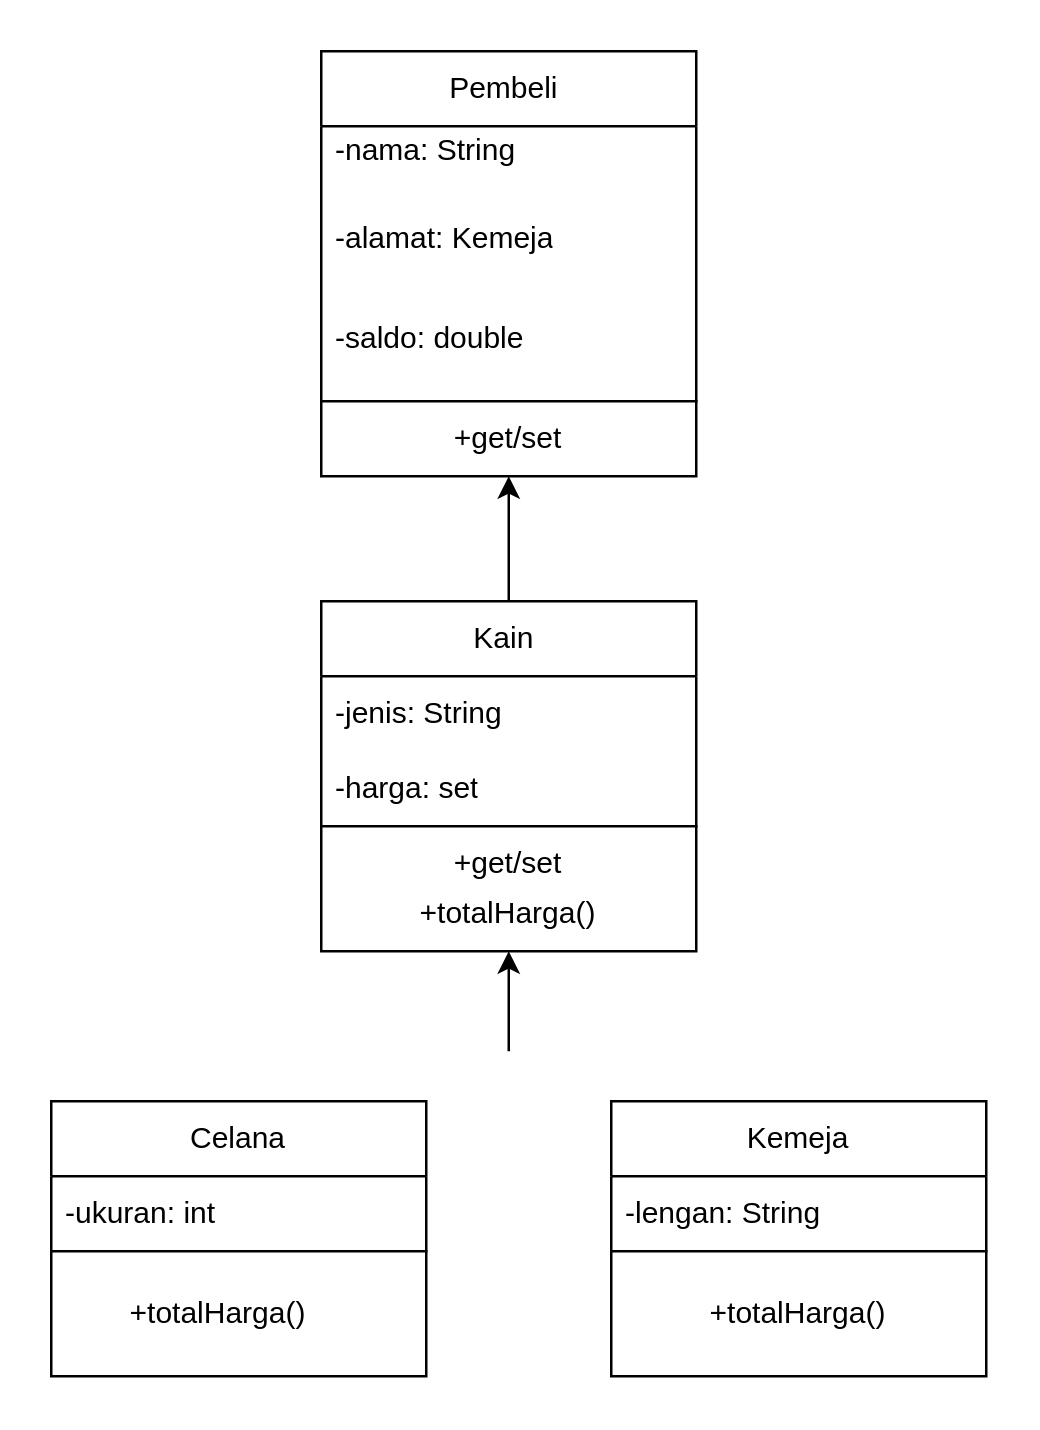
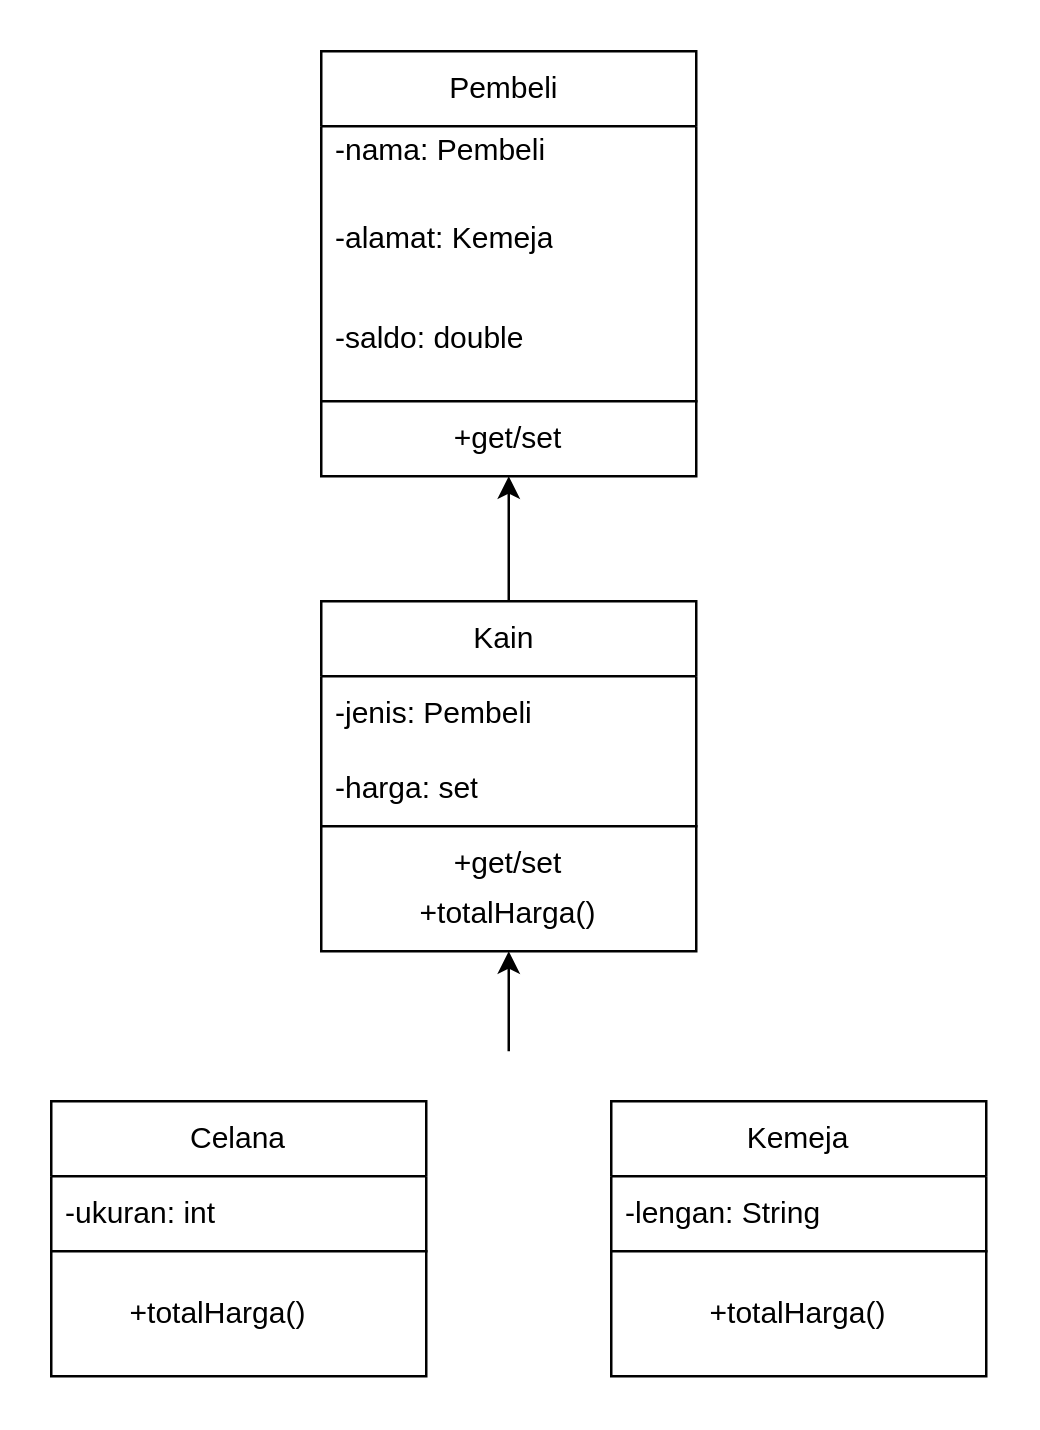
node "-nama: String": label "-nama: String" -> "-nama: Pembeli"
node "-jenis: String": label "-jenis: String" -> "-jenis: Pembeli"
